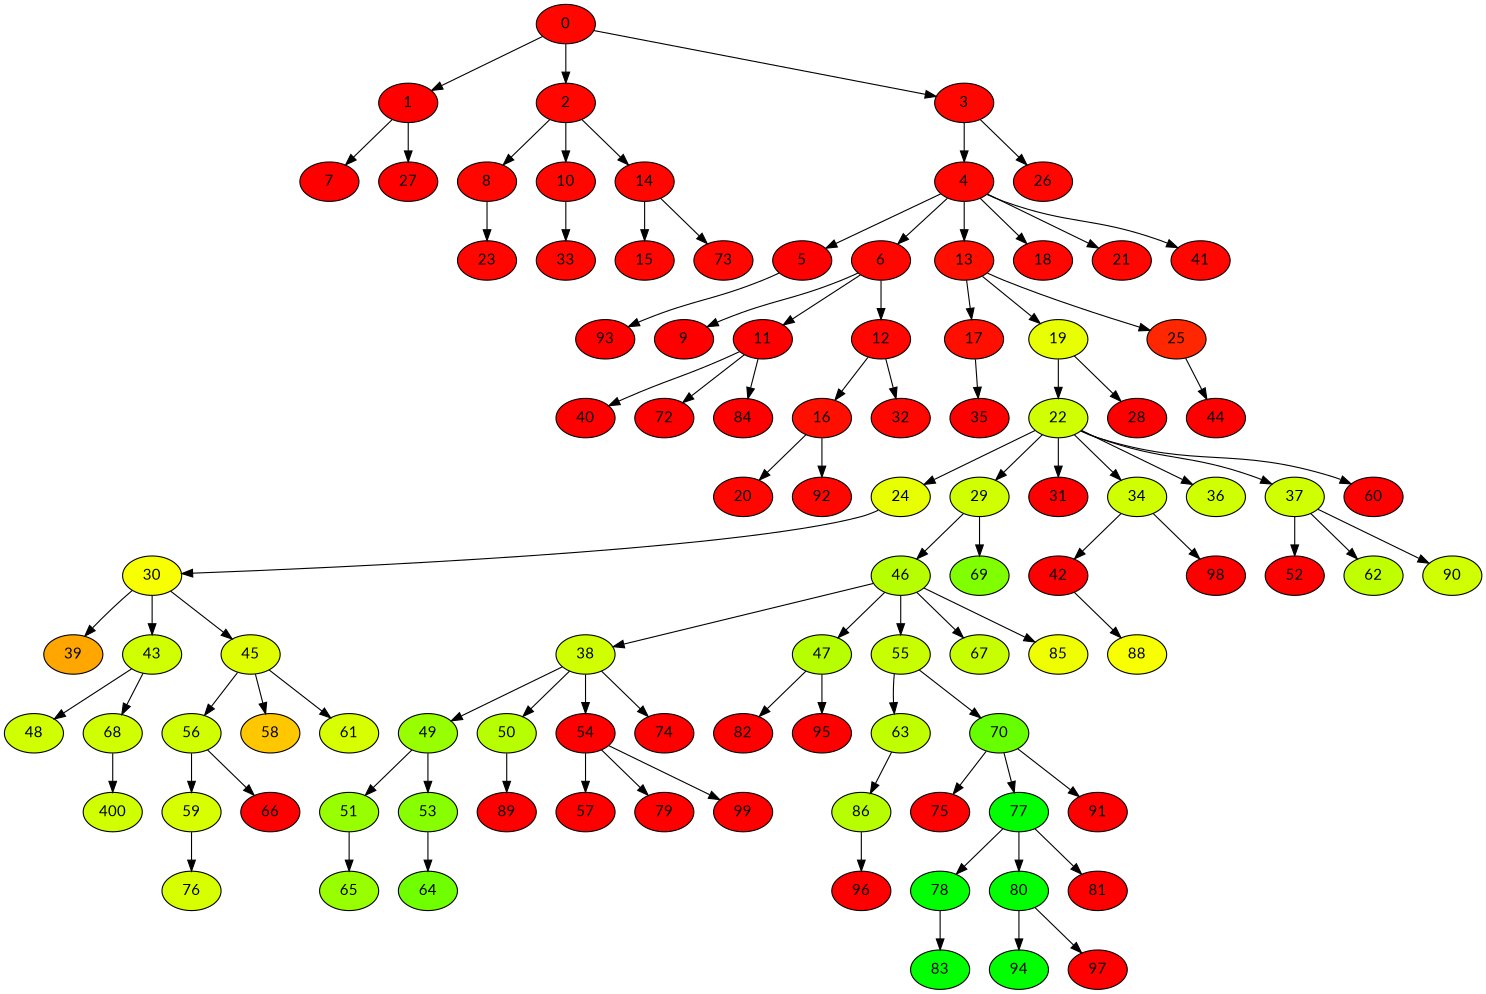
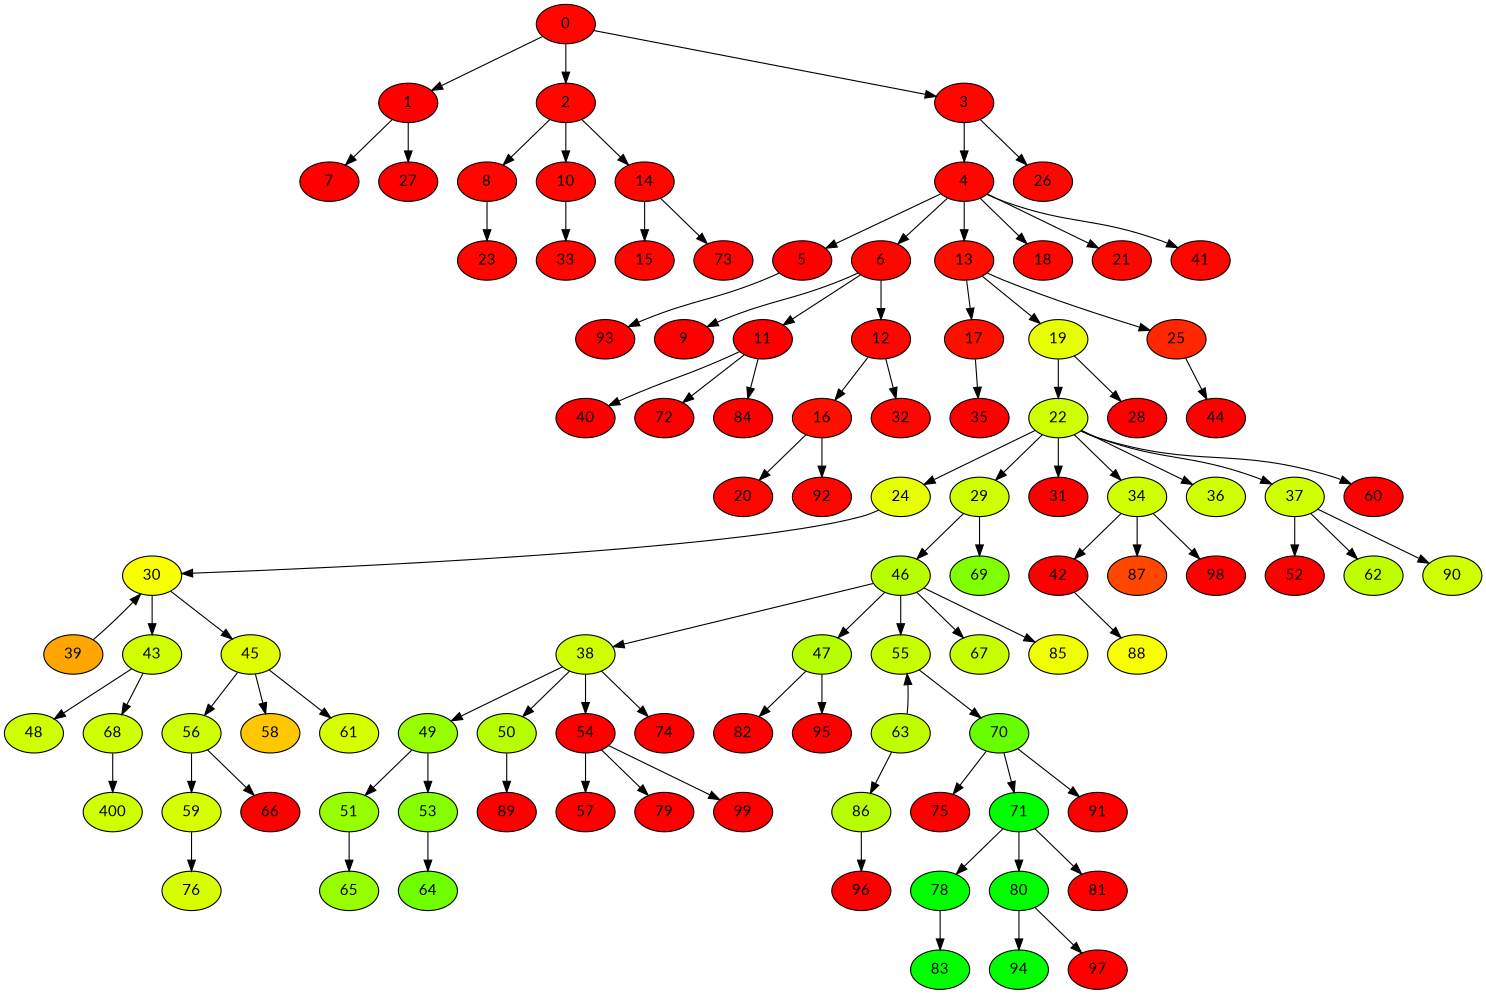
node "87": added
edge "30" -> "39": reversed
edge "55" -> "63": reversed
node "77": label "77" -> "71"
